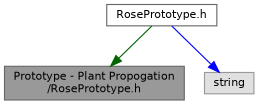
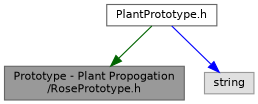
node "RosePrototype.h": label "RosePrototype.h" -> "PlantPrototype.h"
